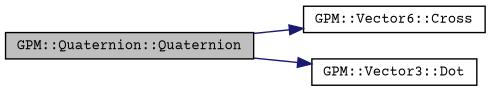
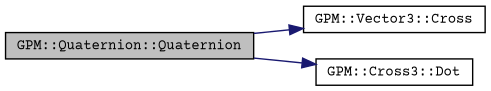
node "GPM::Vector6::Cross": label "GPM::Vector6::Cross" -> "GPM::Vector3::Cross"
node "GPM::Vector3::Dot": label "GPM::Vector3::Dot" -> "GPM::Cross3::Dot"
